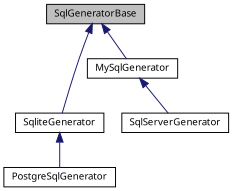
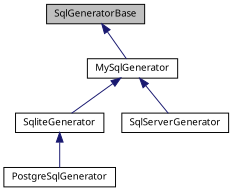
edge "SqliteGenerator" -> "SqlGeneratorBase": now "SqliteGenerator" -> "MySqlGenerator"
